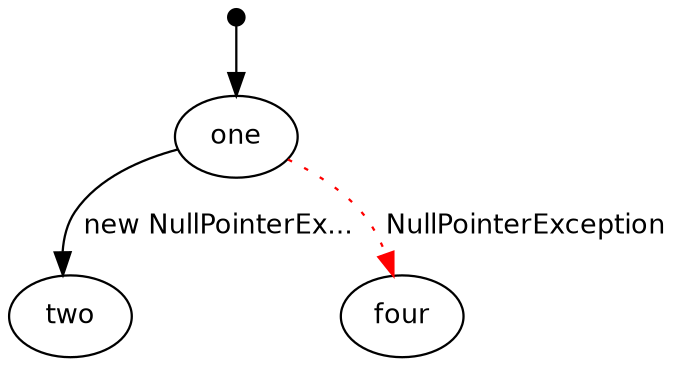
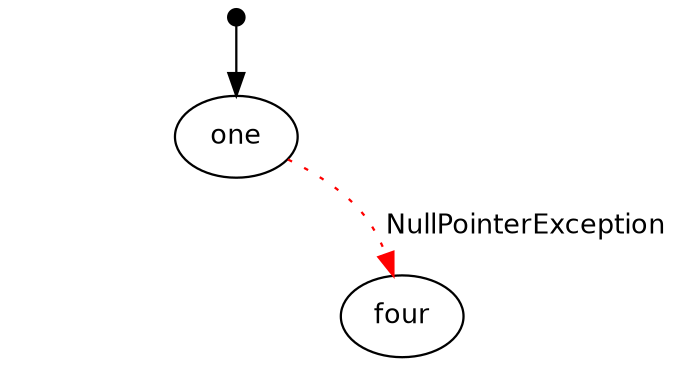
node "two": removed
